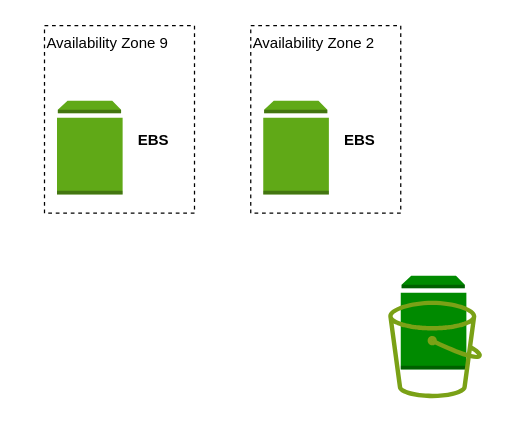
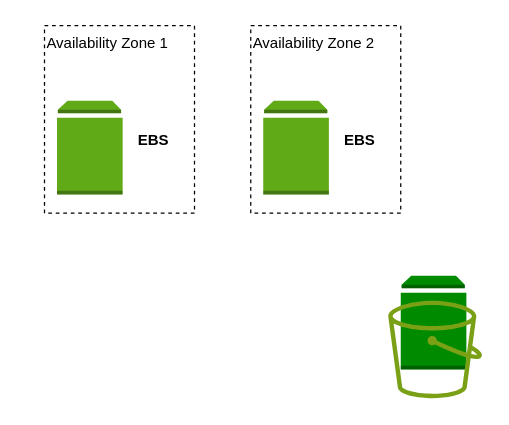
node "Availability Zone 9": label "Availability Zone 9" -> "Availability Zone 1"
